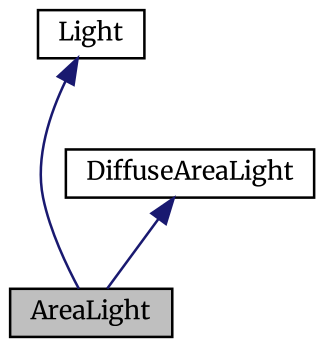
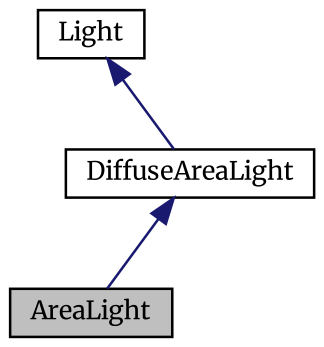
edge "AreaLight" -> "Light": now "DiffuseAreaLight" -> "Light"
